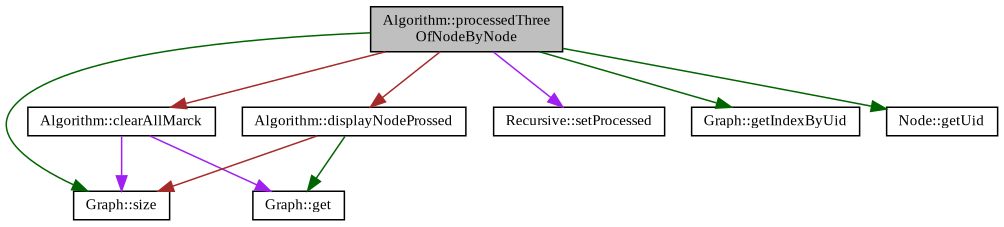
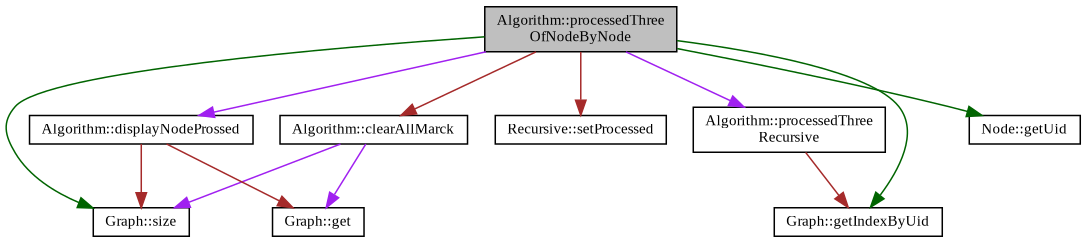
edge "Algorithm::processedThree OfNodeByNode" -> "Algorithm::displayNodeProssed": color brown -> purple
edge "Algorithm::processedThree OfNodeByNode" -> "Recursive::setProcessed": color purple -> brown
node "Algorithm::processedThree Recursive": added
edge "Algorithm::displayNodeProssed" -> "Graph::get": color darkgreen -> brown
